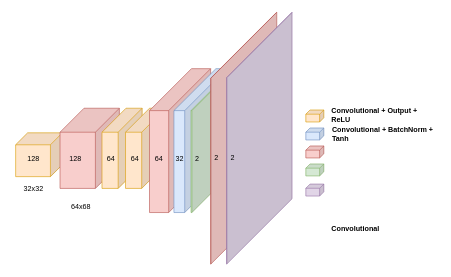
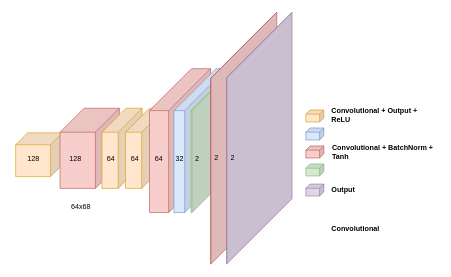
node "Convolutional + BatchNorm + Tanh": moved (384, 134) -> (384, 152)
node "32x32": removed
node "Output": added
